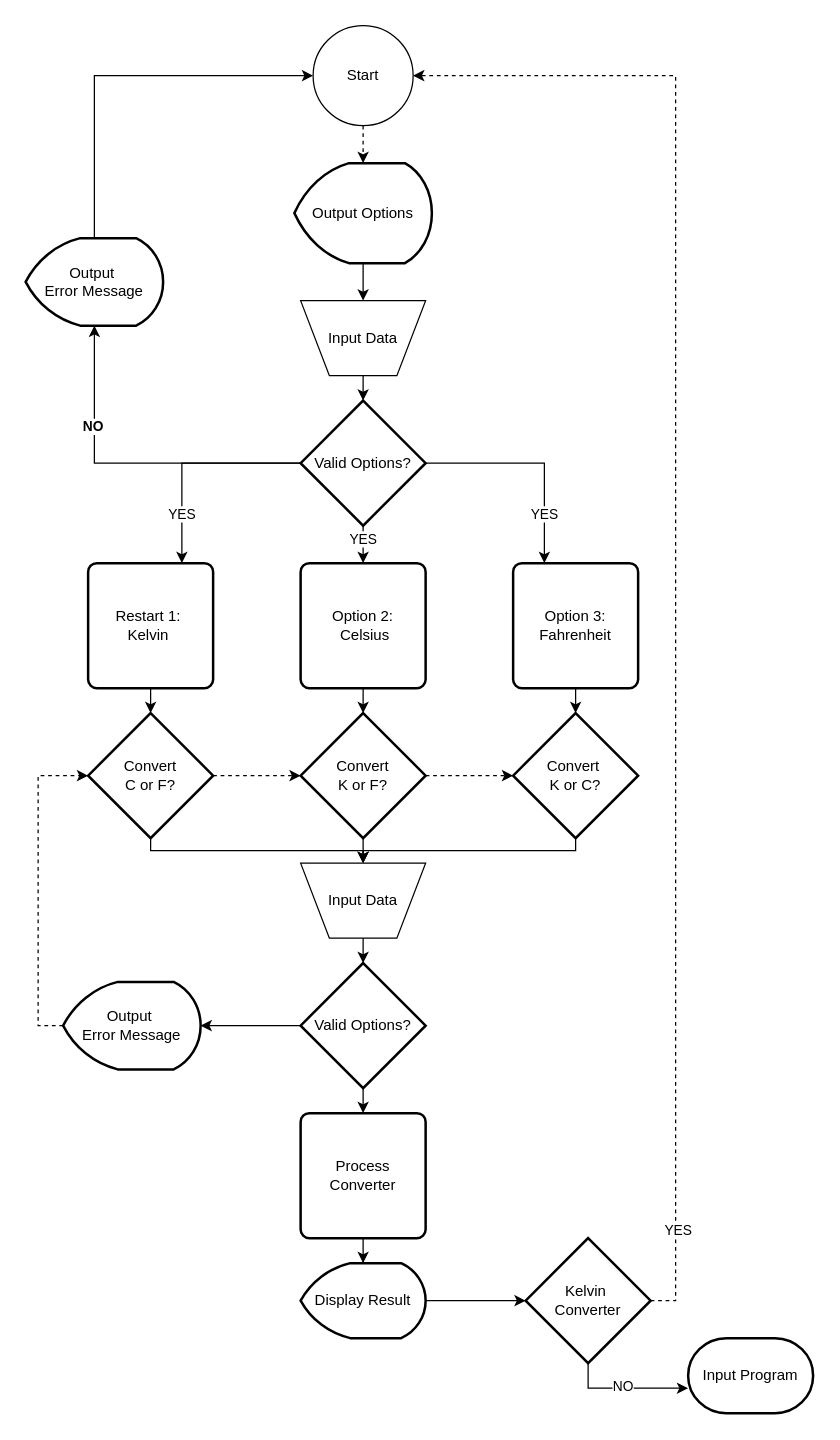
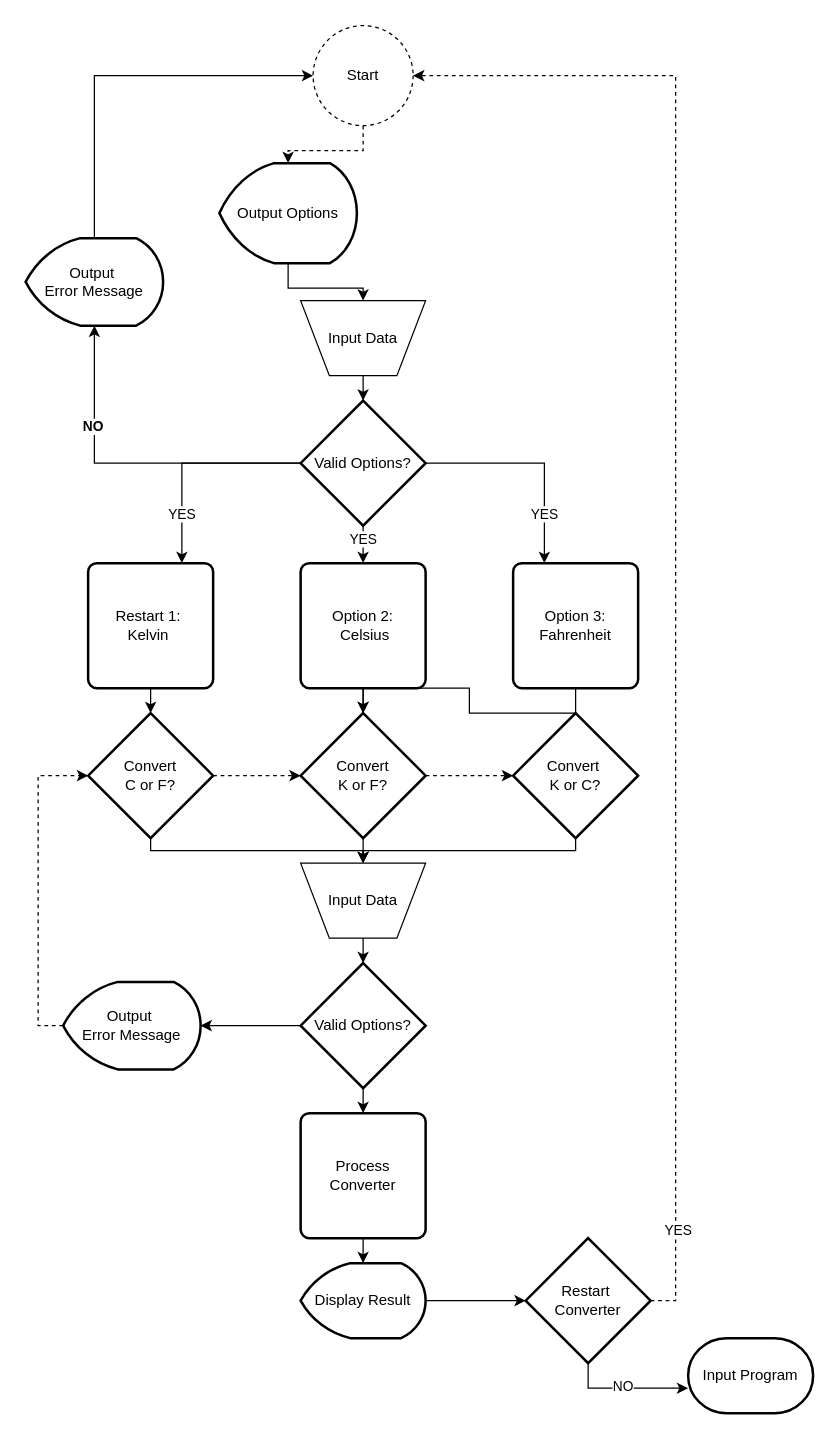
node "Start": style solid -> dashed
node "Output Options": moved (363, 213) -> (288, 213)
edge "Option 3: Fahrenheit" -> "Convert K or C?": now "Option 3: Fahrenheit" -> "Convert K or F?"
node "Kelvin Converter": label "Kelvin Converter" -> "Restart Converter"
